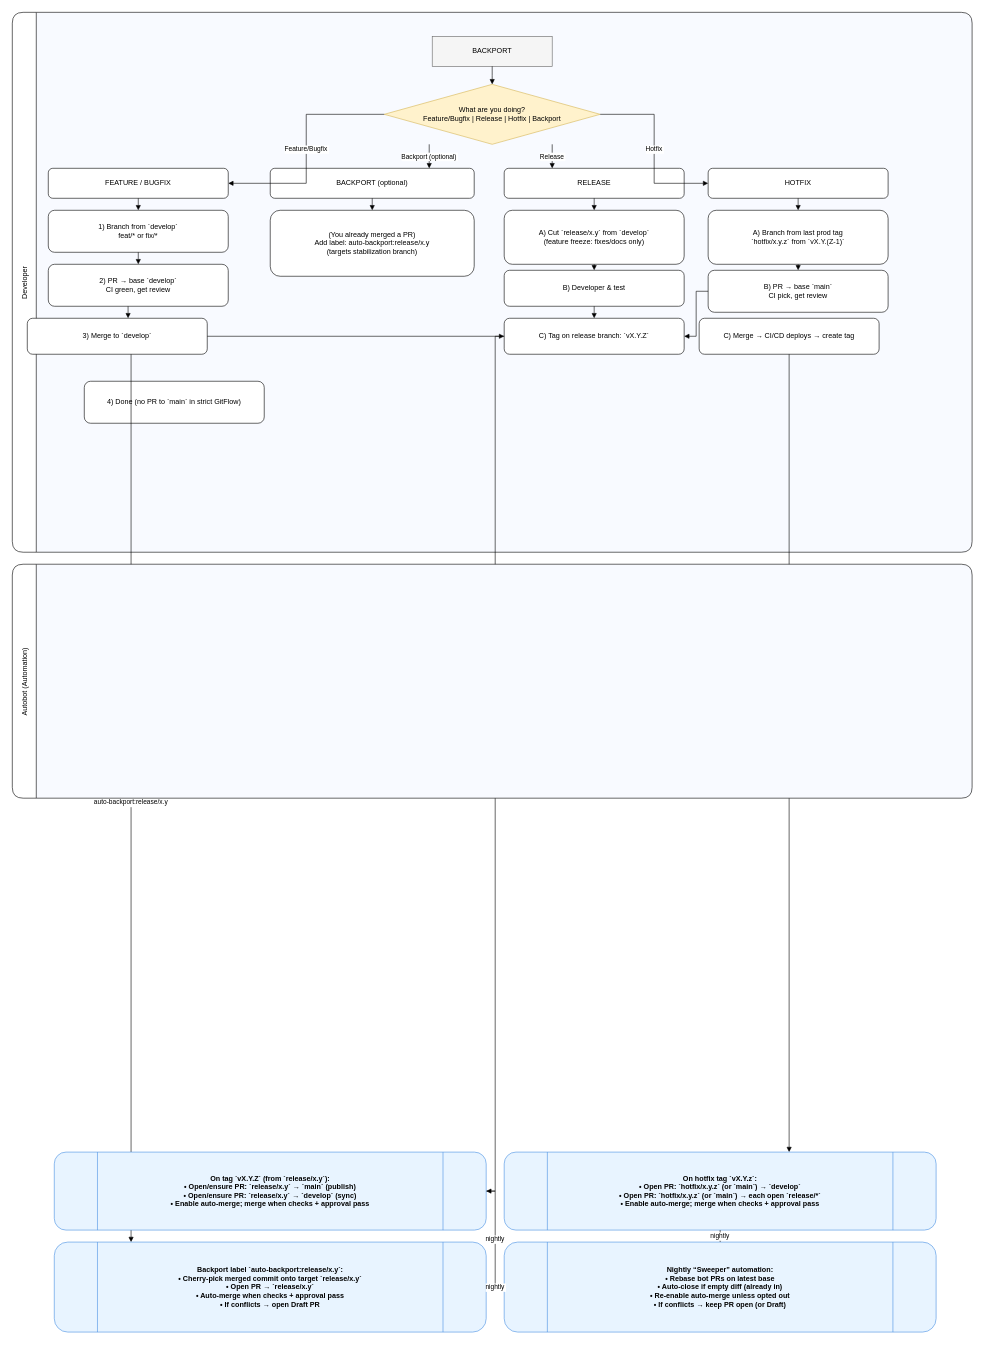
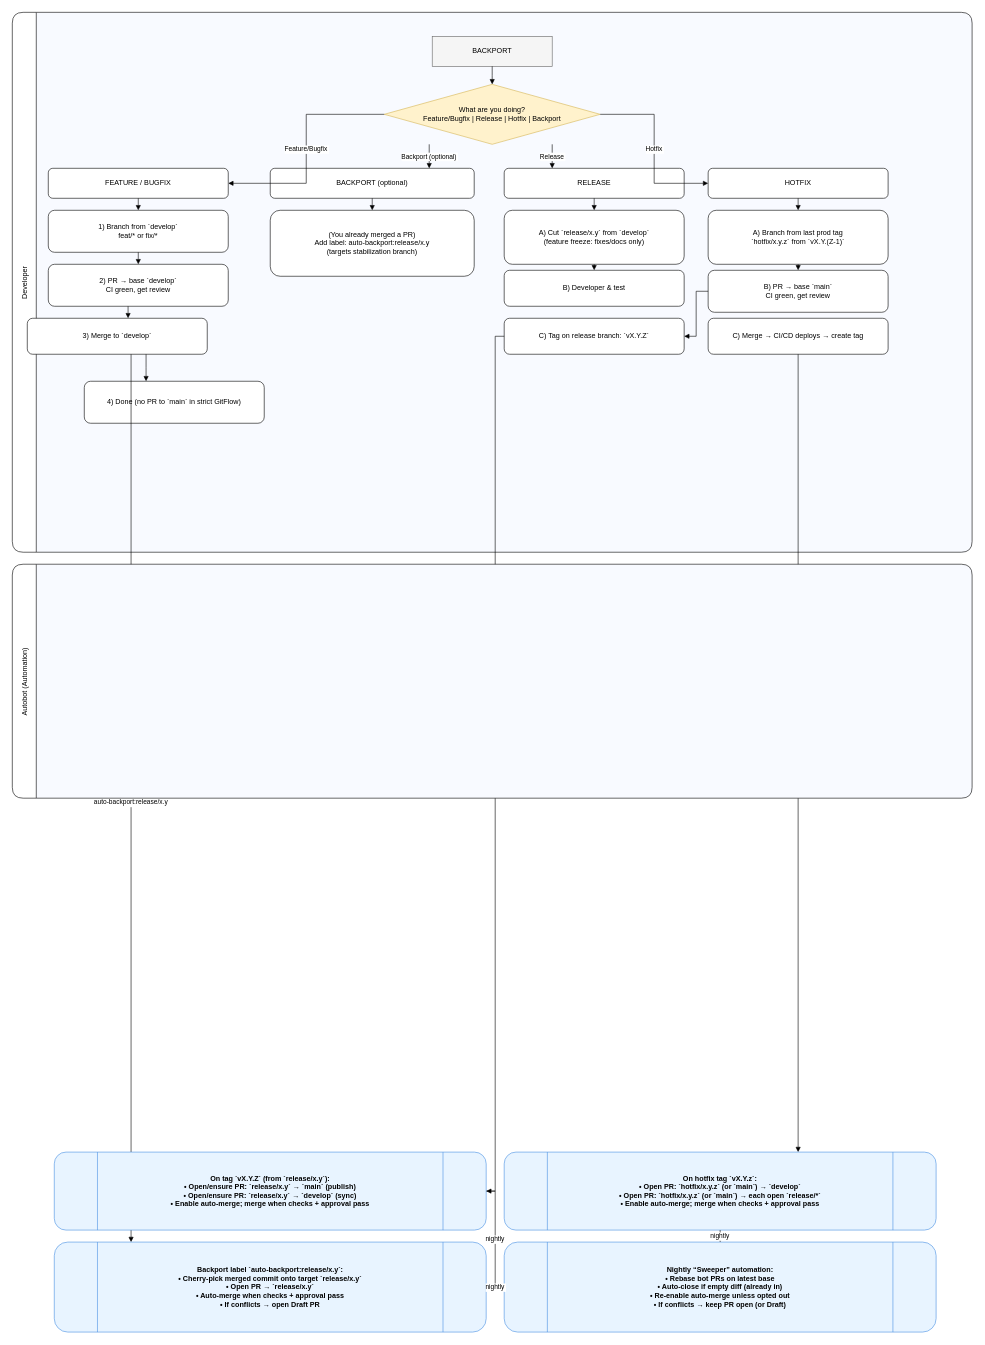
node "B) PR → base `main` CI pick, get review": label "B) PR → base `main` CI pick, get review" -> "B) PR → base `main` CI green, get review"
edge "B) Developer & test" -> "C) Tag on release branch: `vX.Y.Z`": removed
edge "3) Merge to `develop`" -> "C) Tag on release branch: `vX.Y.Z`": now "3) Merge to `develop`" -> "4) Done (no PR to `main` in strict GitFlow)"
node "C) Merge → CI/CD deploys → create tag": moved (789, 336) -> (798, 336)
